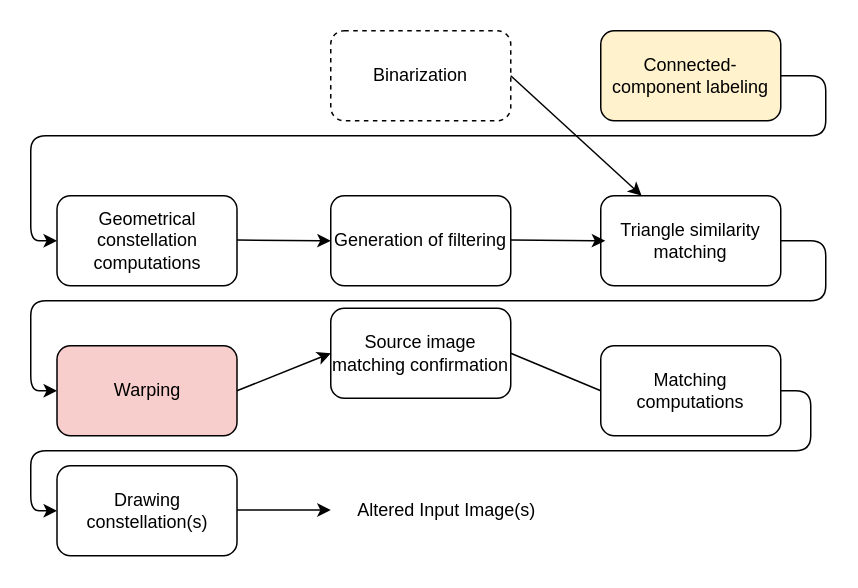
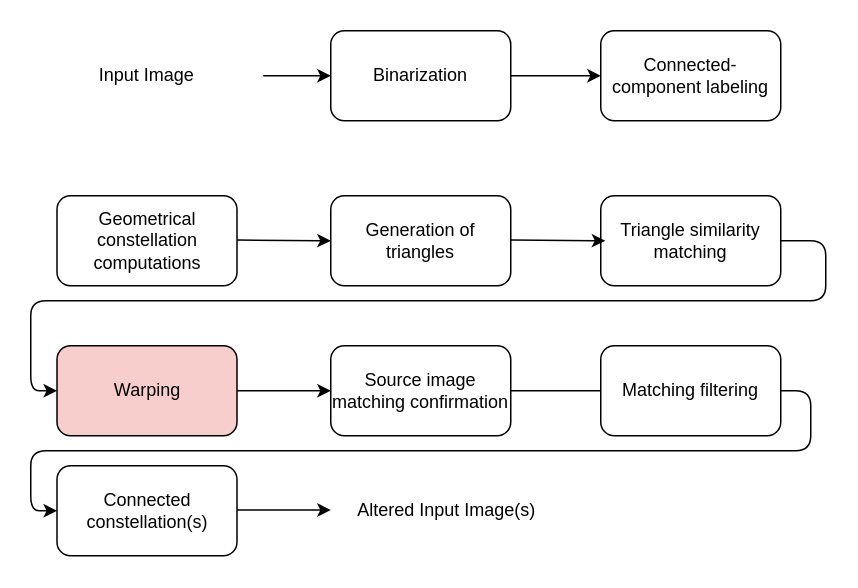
node "Input Image": added
edge "Input Image" -> "Binarization": added
node "Binarization": style dashed -> solid
node "Connected-component labeling": fillcolor #fff2cc -> #ffffff
edge "Binarization" -> "Triangle similarity matching": now "Binarization" -> "Connected-component labeling"
edge "Connected-component labeling" -> "Geometrical constellation computations": removed
node "Generation of filtering": label "Generation of filtering" -> "Generation of triangles"
node "Source image matching confirmation": moved (421, 353) -> (421, 391)
node "Matching computations": label "Matching computations" -> "Matching filtering"
node "Drawing constellation(s)": label "Drawing constellation(s)" -> "Connected constellation(s)"
